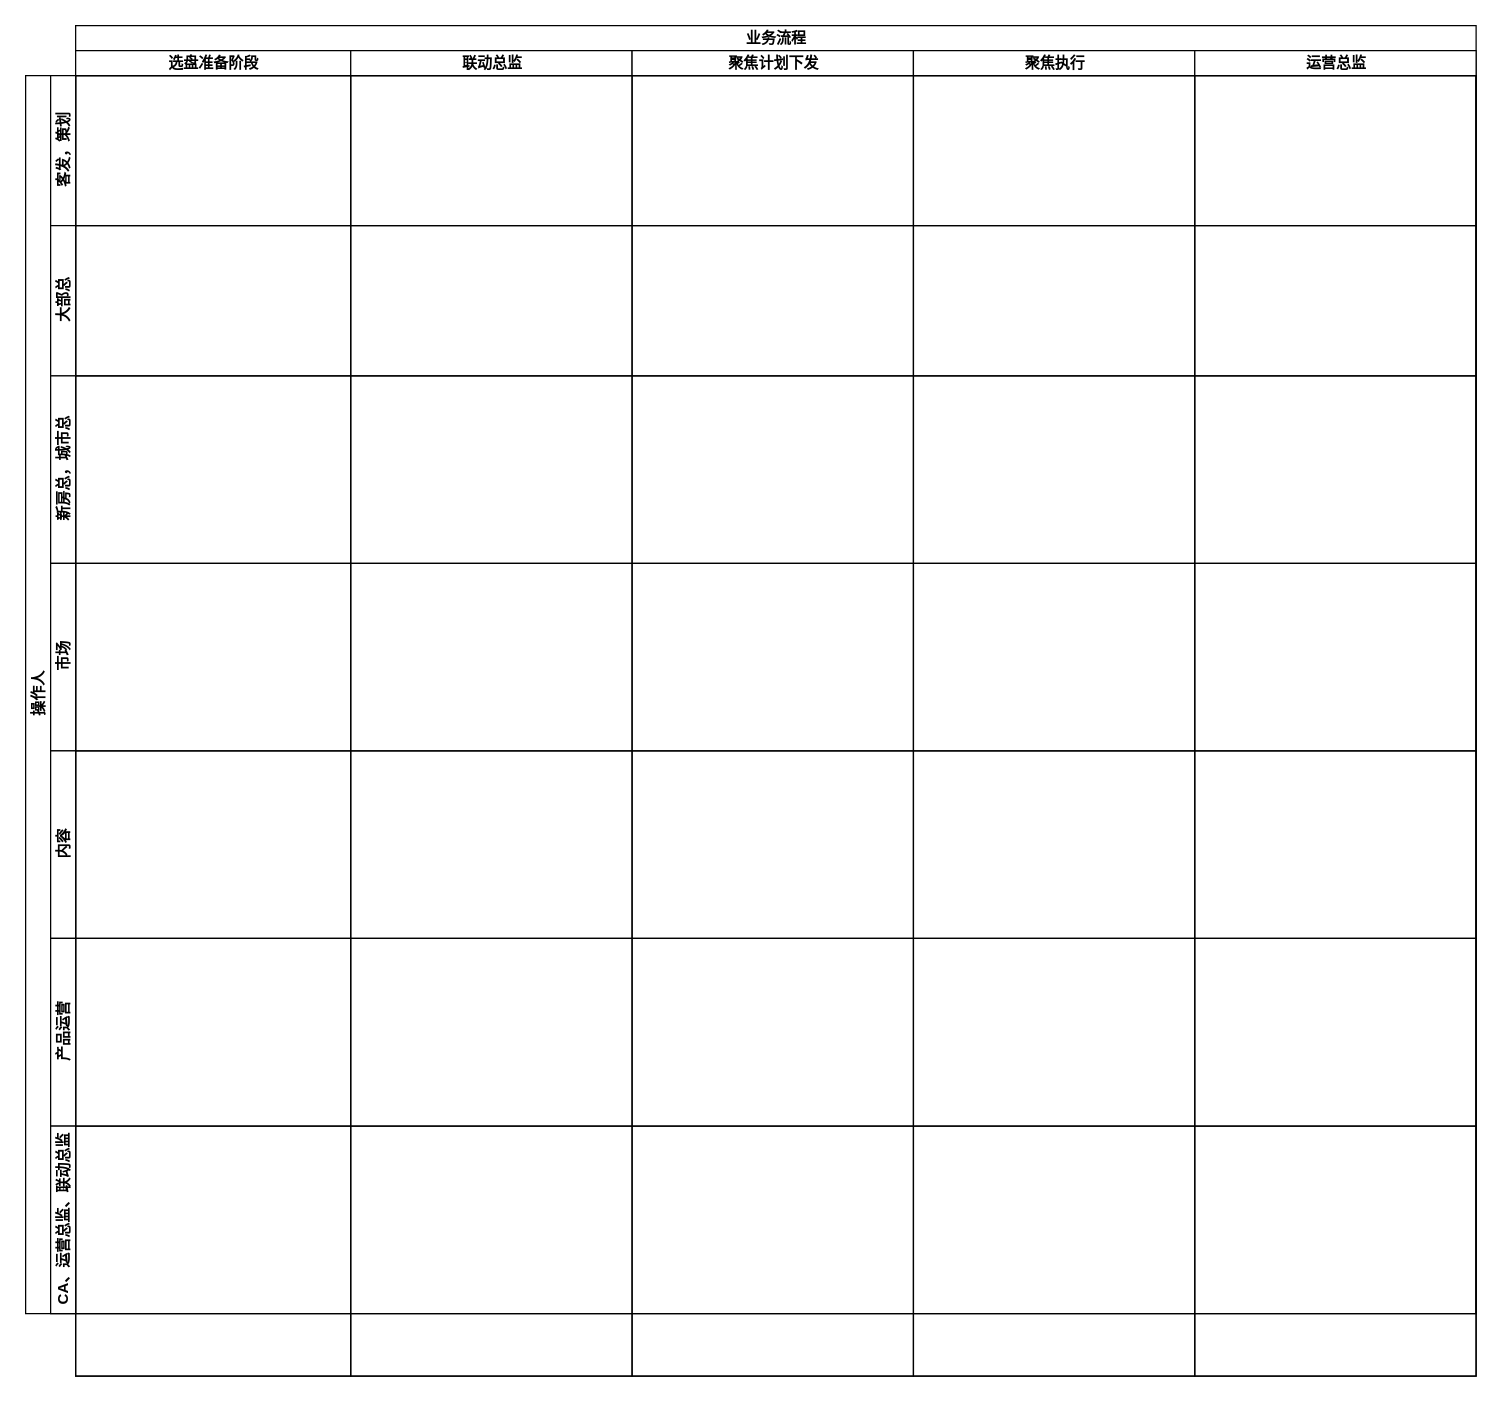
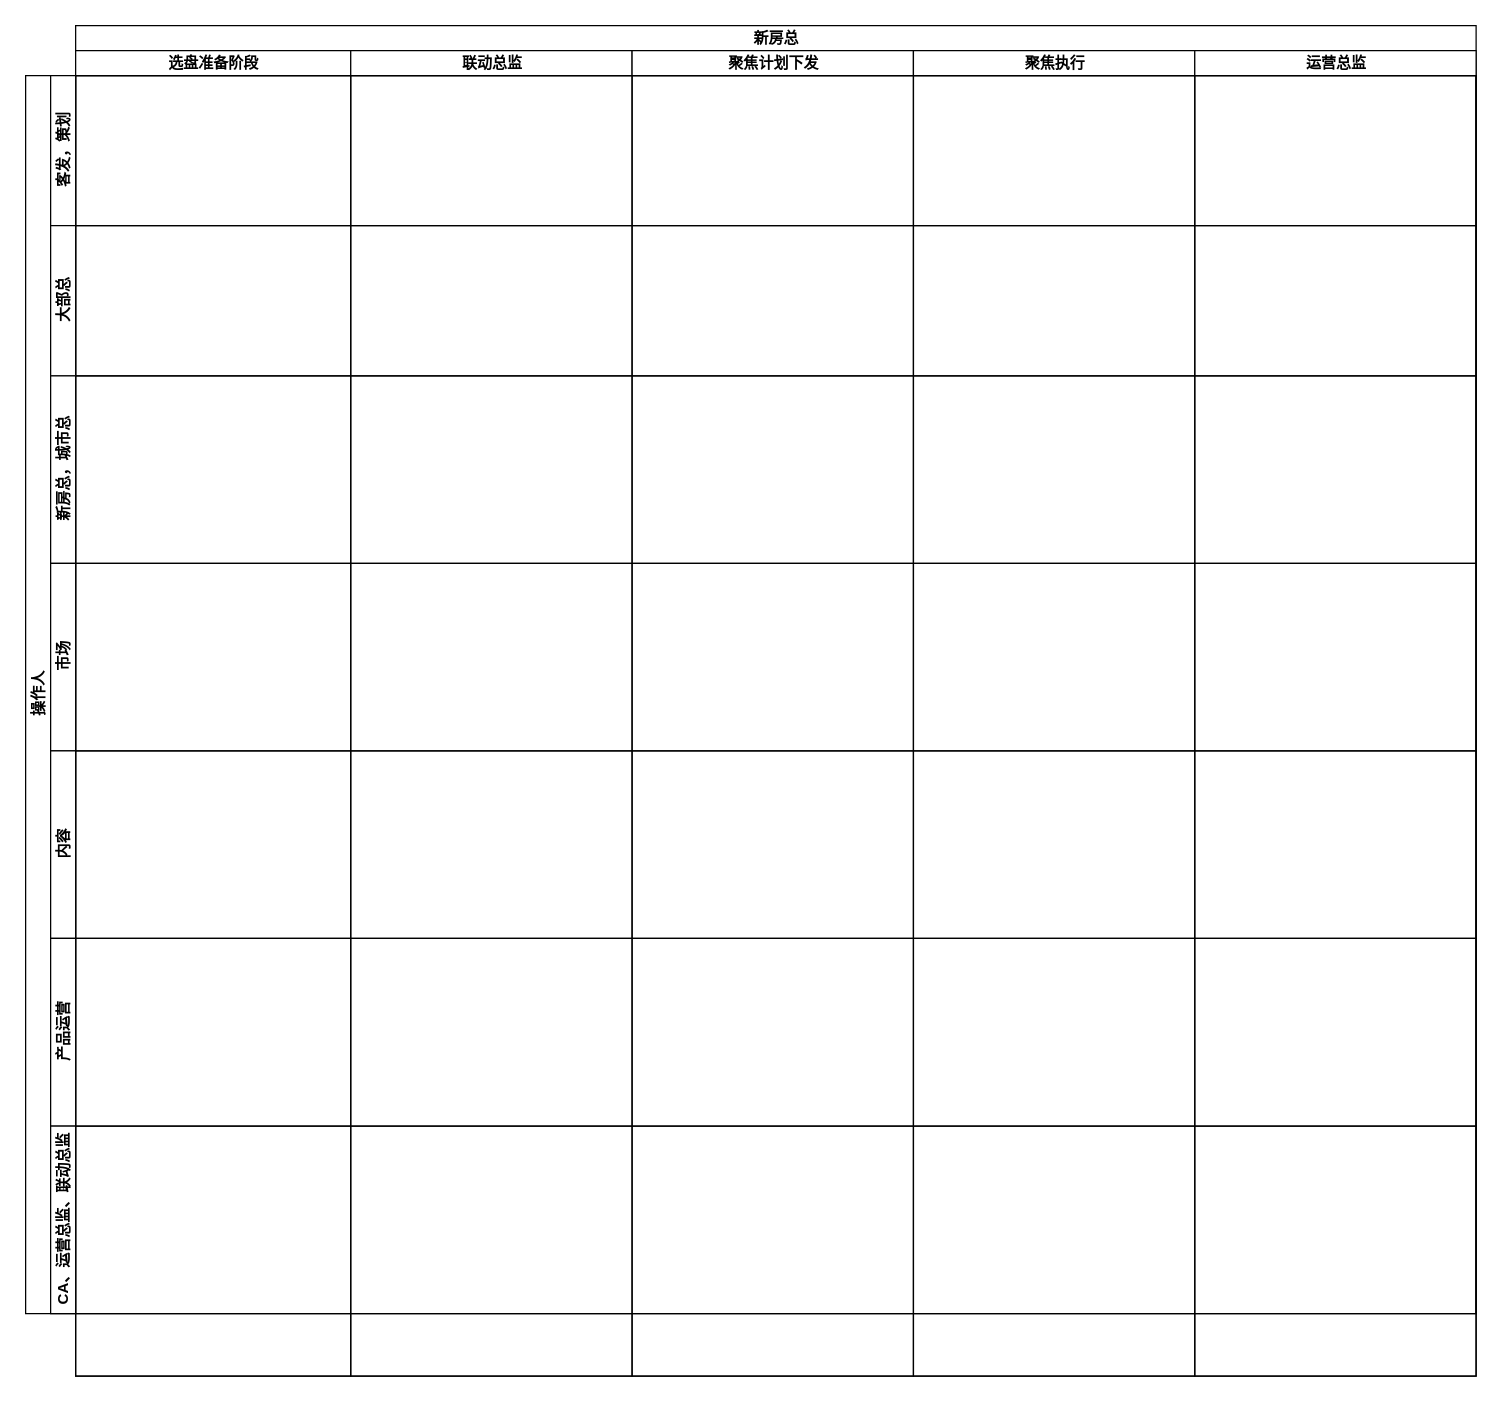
node "业务流程": label "业务流程" -> "新房总"
